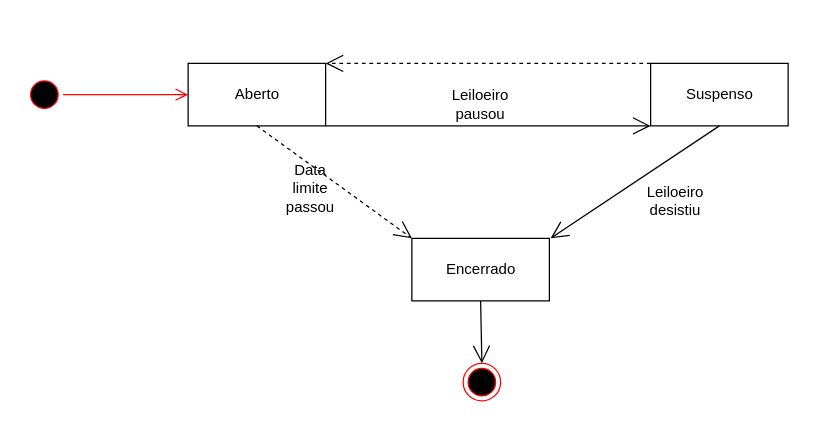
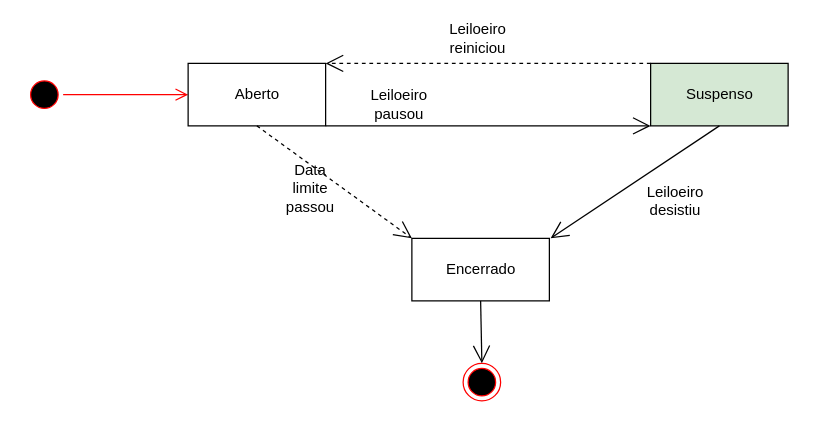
node "Leiloeiro reiniciou": added
node "Suspenso": fillcolor #ffffff -> #d5e8d4
node "Leiloeiro pausou": moved (481, 104) -> (399, 104)
